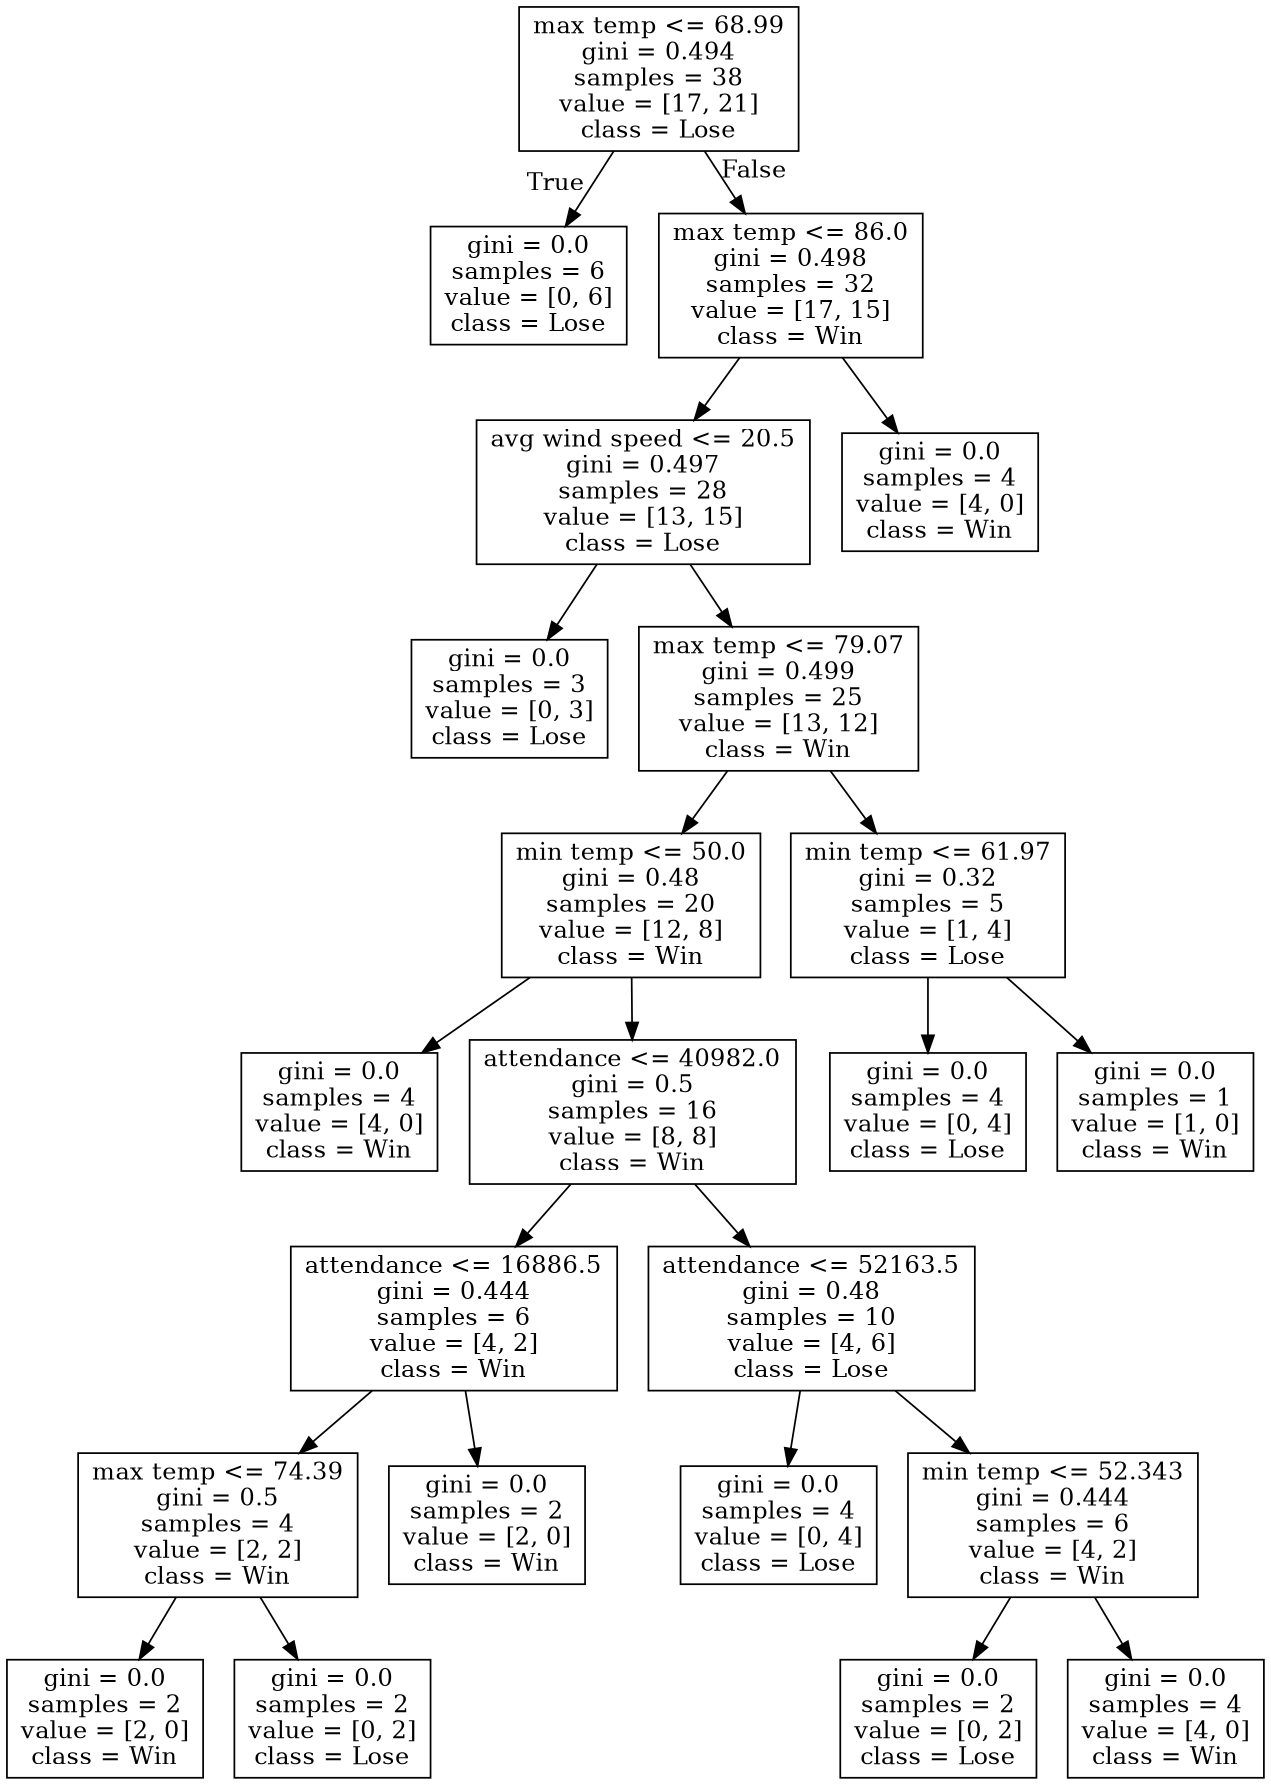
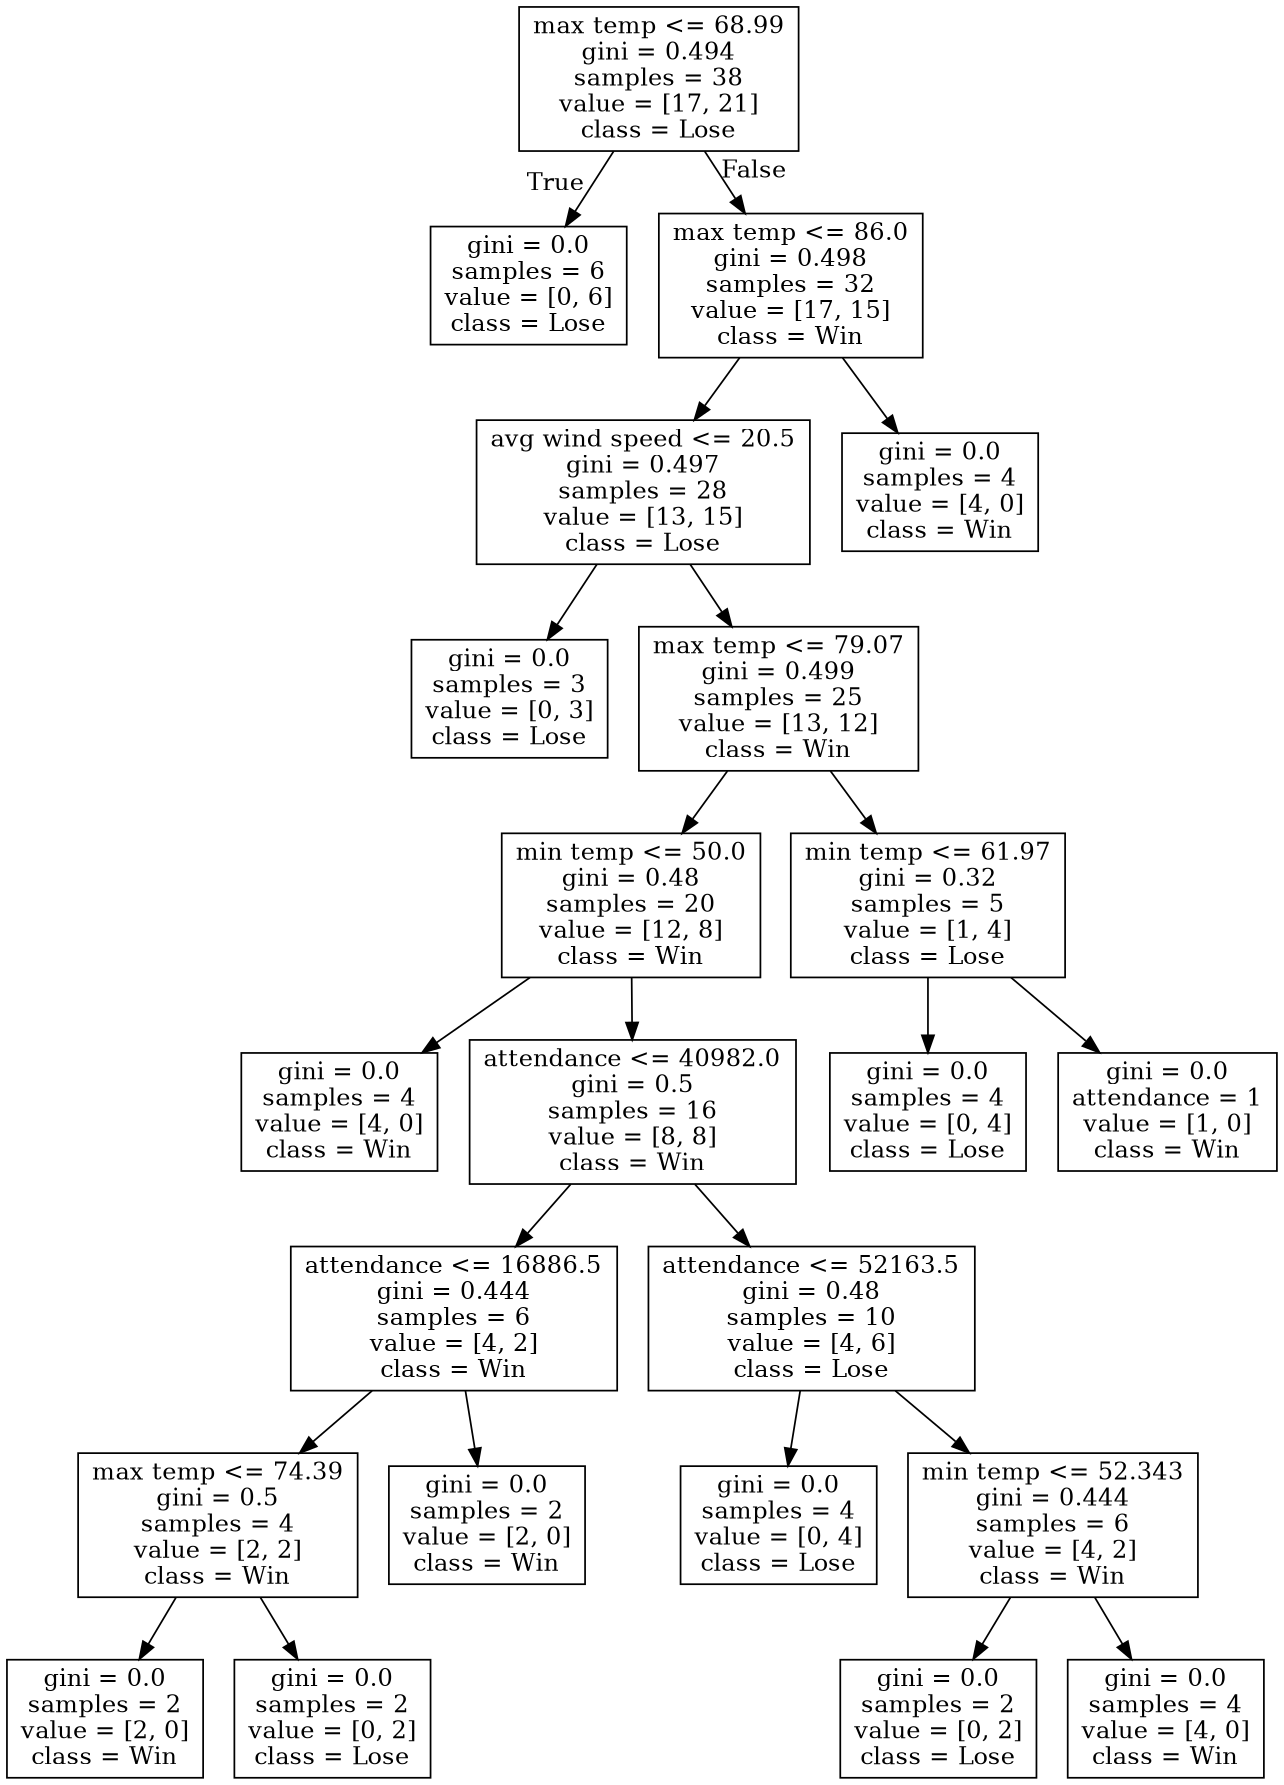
node "gini = 0.0 samples = 1 value = [1, 0] class = Win": label "gini = 0.0 samples = 1 value = [1, 0] class = Win" -> "gini = 0.0 attendance = 1 value = [1, 0] class = Win"
